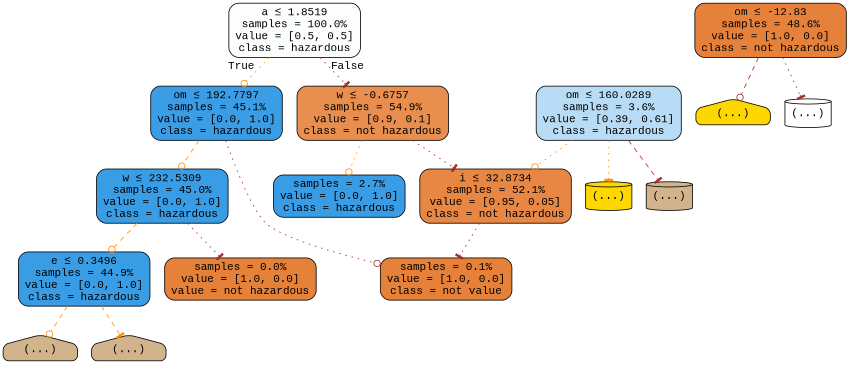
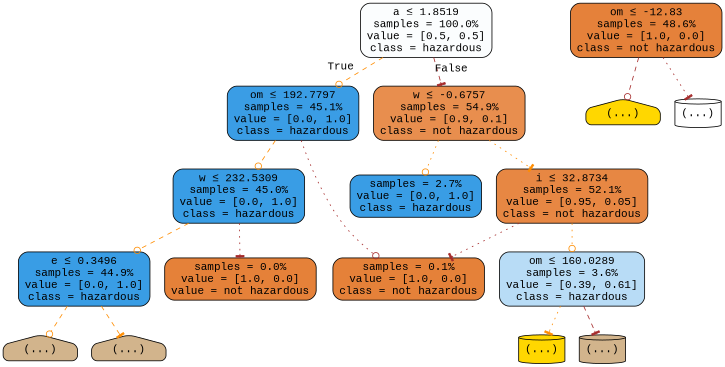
edge "a ≤ 1.8519" -> "om ≤ 192.7797": style dotted -> dashed
edge "a ≤ 1.8519" -> "w ≤ -0.6757": style dotted -> dashed
edge "w ≤ -0.6757" -> "i ≤ 32.8734": color brown -> darkorange
edge "om ≤ 160.0289" -> "i ≤ 32.8734": reversed
node "samples = 0.1%": text "class = not value" -> "class = not hazardous"
